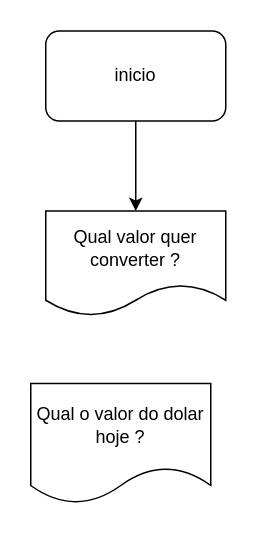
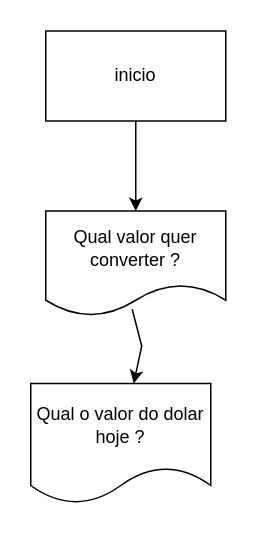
node "inicio": shape rounded rectangle -> rectangle
edge "Qual valor quer converter ?" -> "Qual o valor do dolar hoje ?": added
